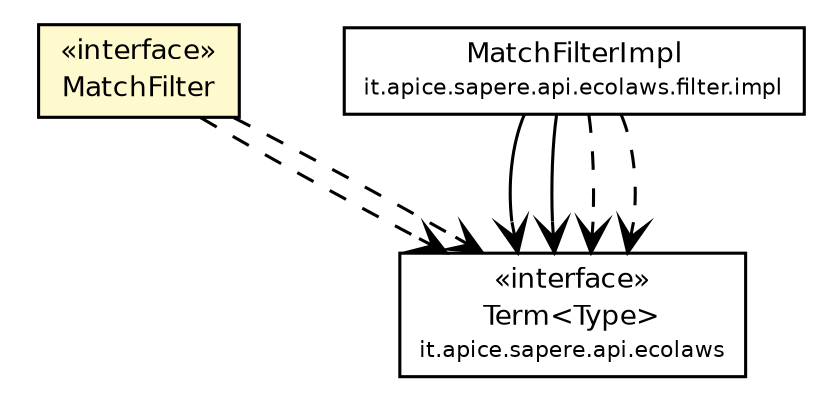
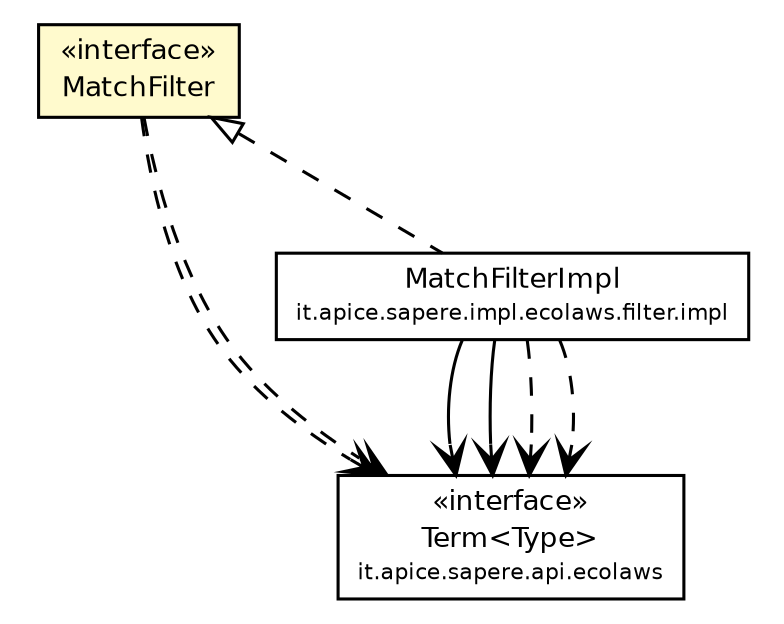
node "MatchFilterImpl": text "it.apice.sapere.api.ecolaws.filter.impl" -> "it.apice.sapere.impl.ecolaws.filter.impl"
edge "MatchFilterImpl" -> "MatchFilter": added
